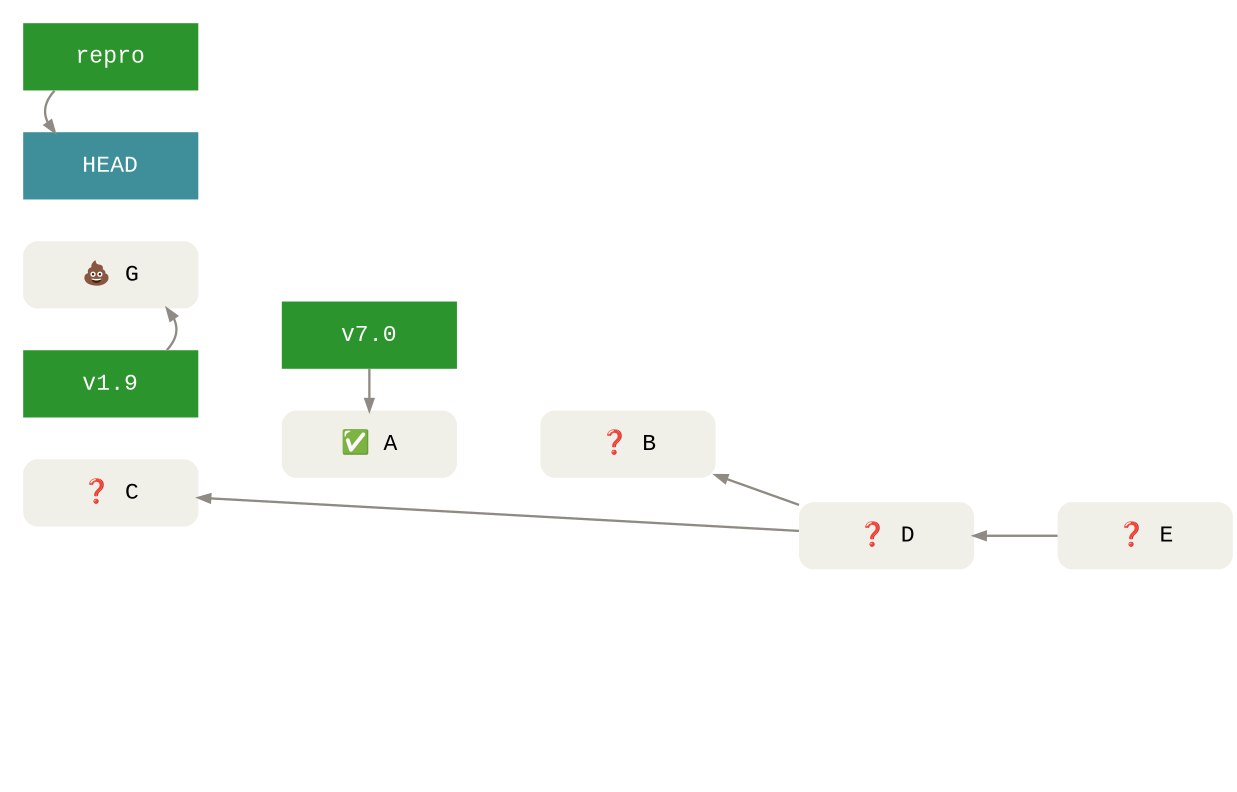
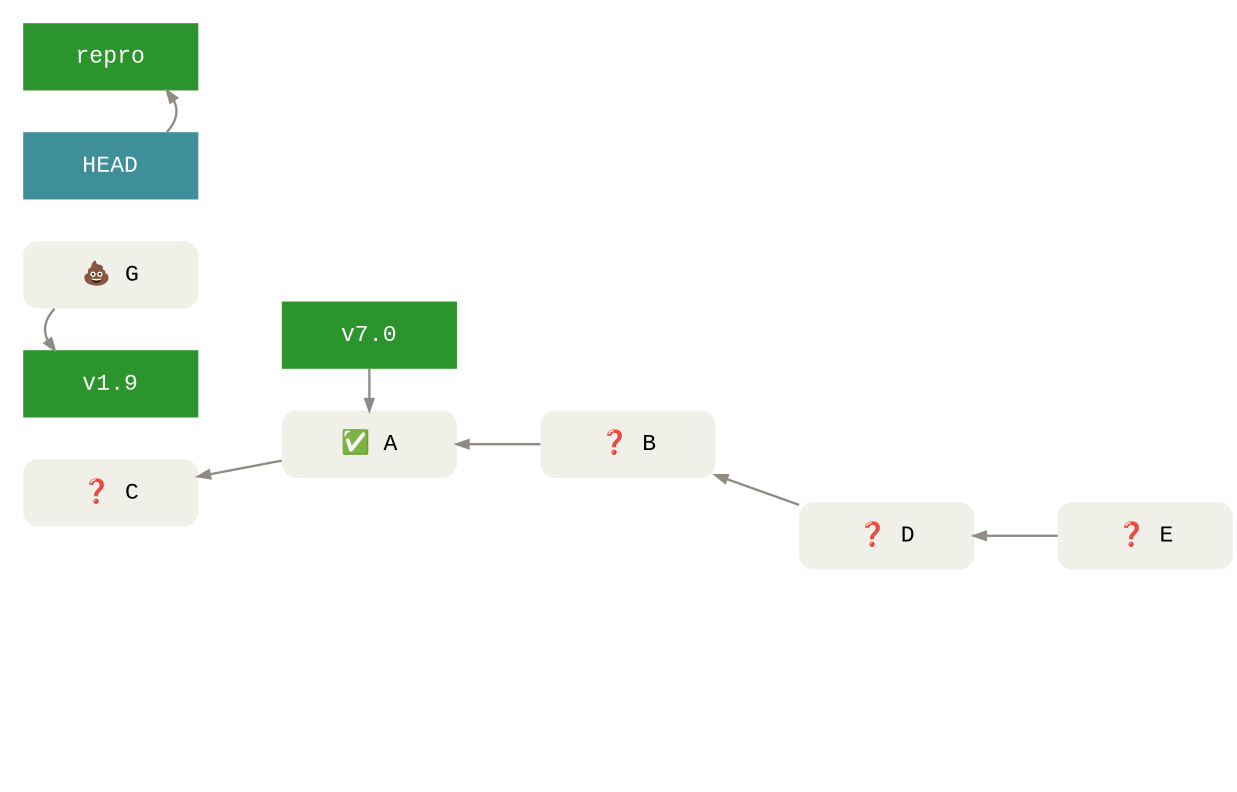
edge "repro" -> "HEAD": reversed
edge "v1.9" -> "💩 G": reversed
edge "❓ B" -> "✅ A": added
edge "❓ D" -> "❓ C": now "✅ A" -> "❓ C"
